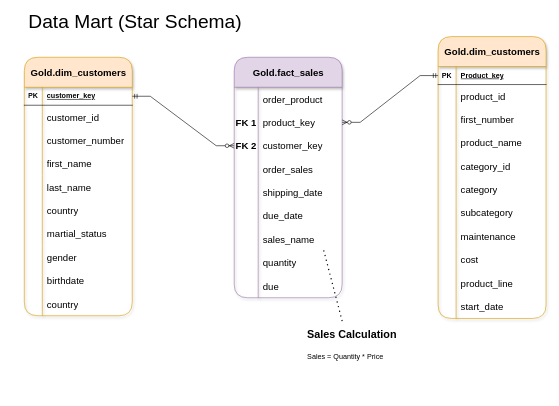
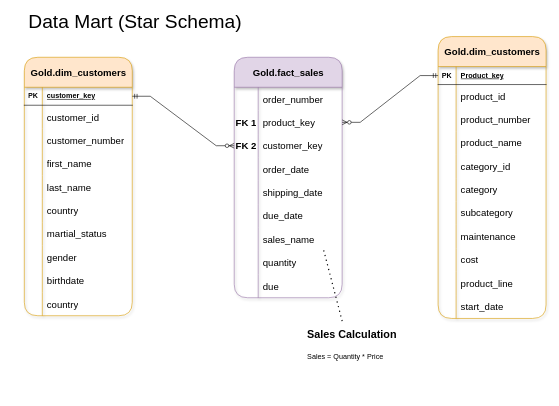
node "order_product": label "order_product" -> "order_number"
node "first_number": label "first_number" -> "product_number"
node "order_sales": label "order_sales" -> "order_date"
